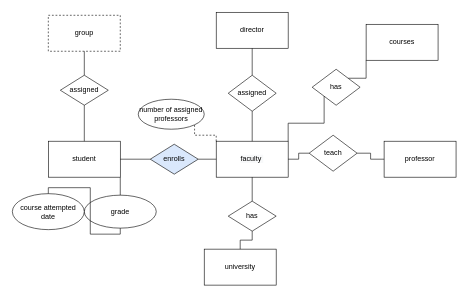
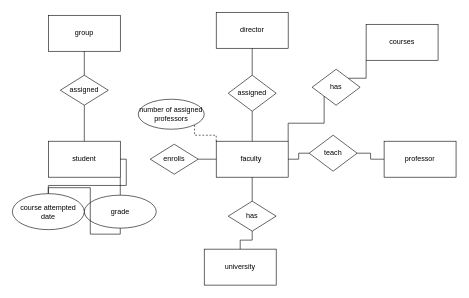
node "group": style dashed -> solid
edge "student" -- "enrolls": now "student" -- "course attempted date"
node "enrolls": fillcolor #dae8fc -> #ffffff
